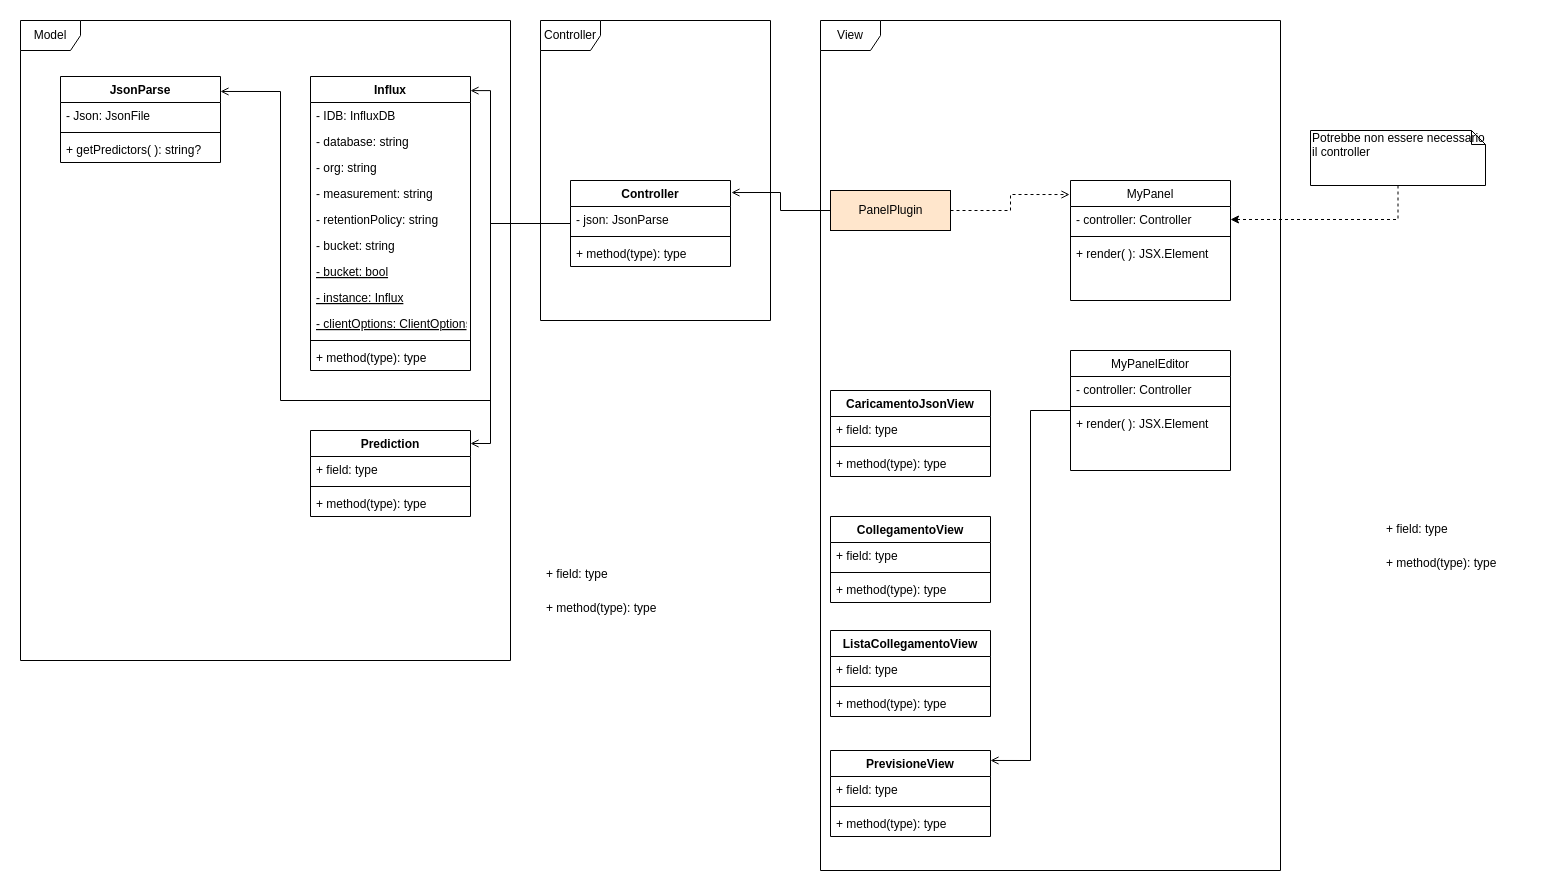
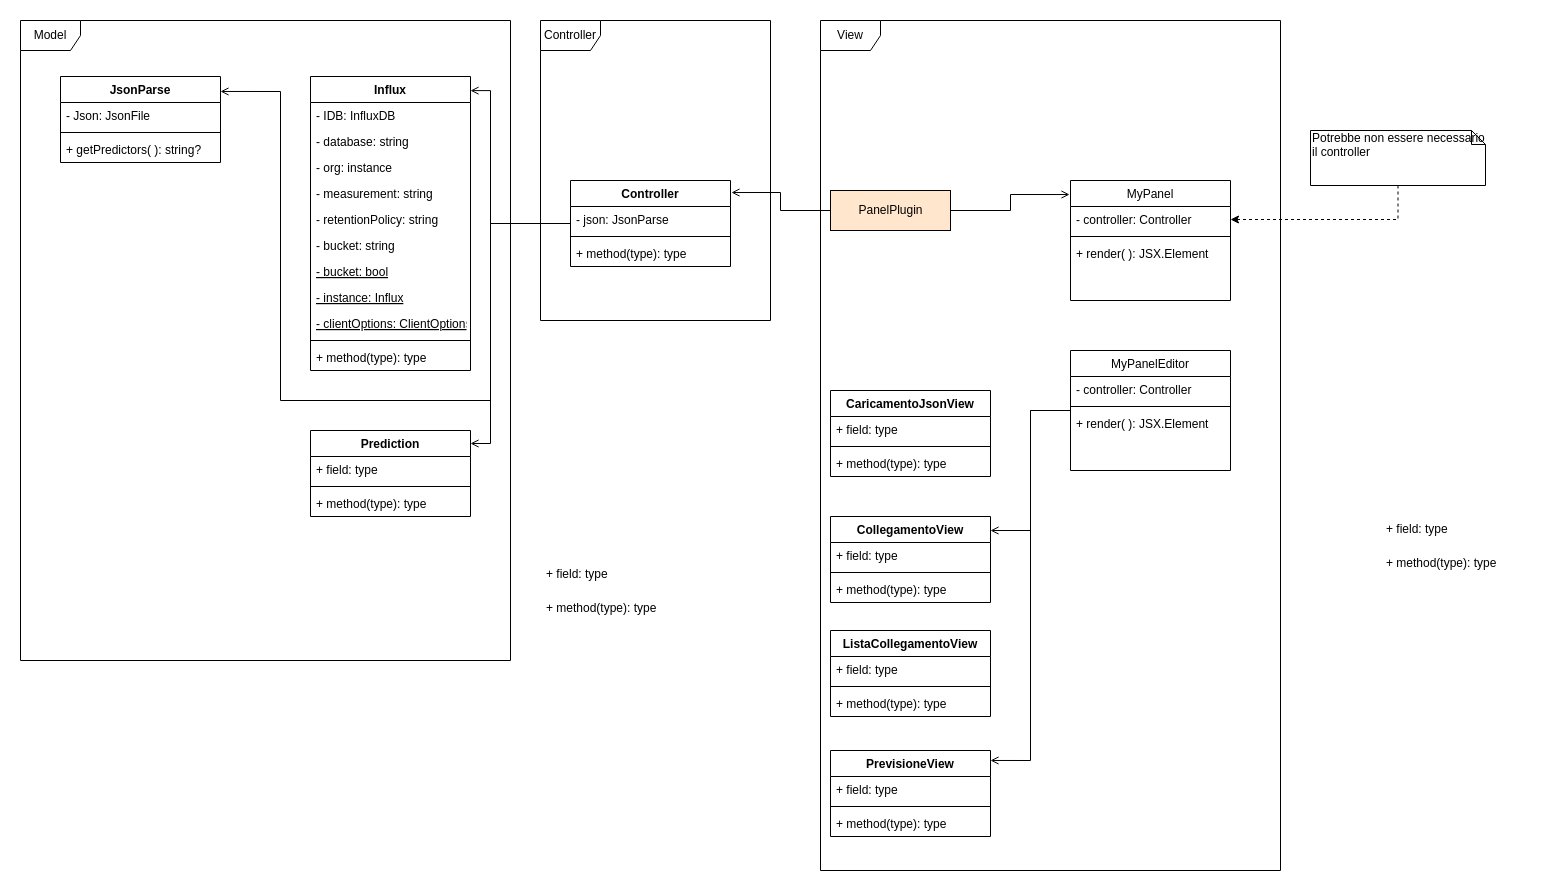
node "- org: string": label "- org: string" -> "- org: instance"
edge "PanelPlugin" -> "MyPanel": style dashed -> solid
edge "MyPanelEditor" -> "CollegamentoView": added
